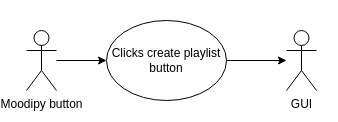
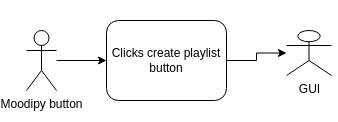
node "Clicks create playlist button": shape ellipse -> rounded rectangle
node "GUI": size 30x60 -> 45x45
